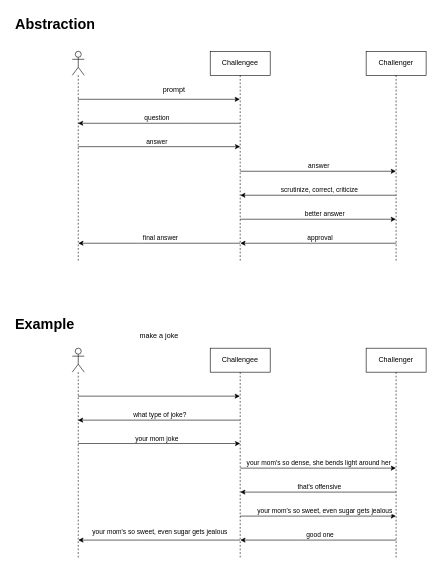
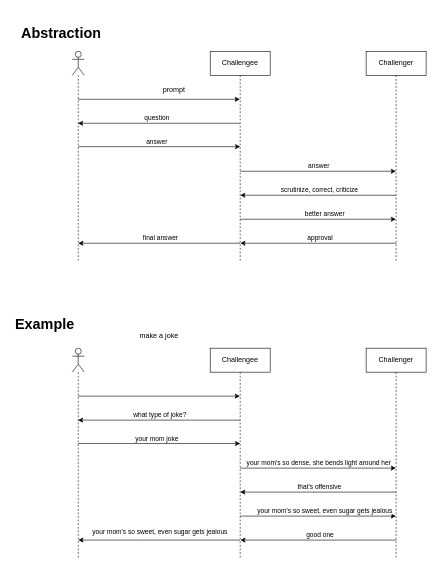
node "Abstraction": moved (54, 24) -> (60, 33)
